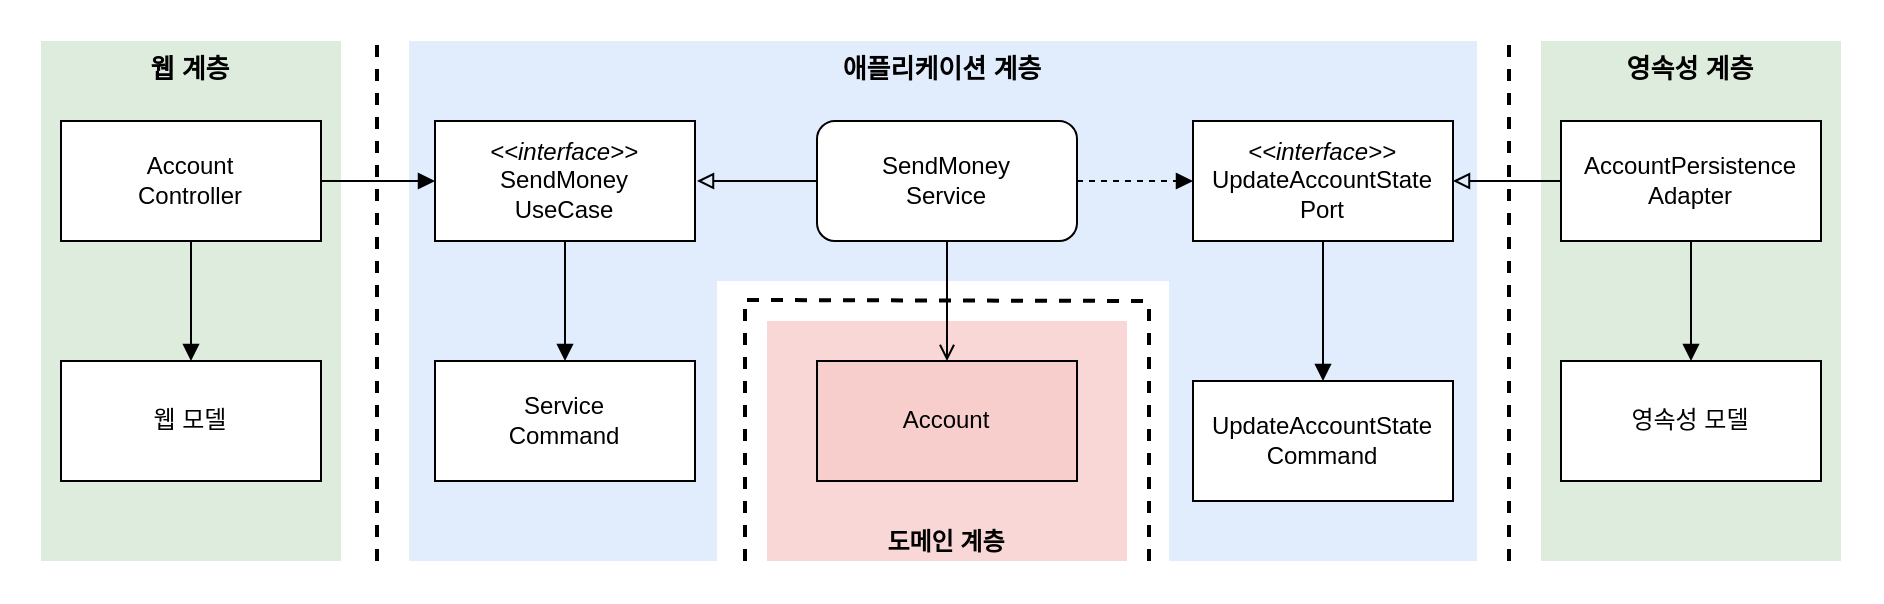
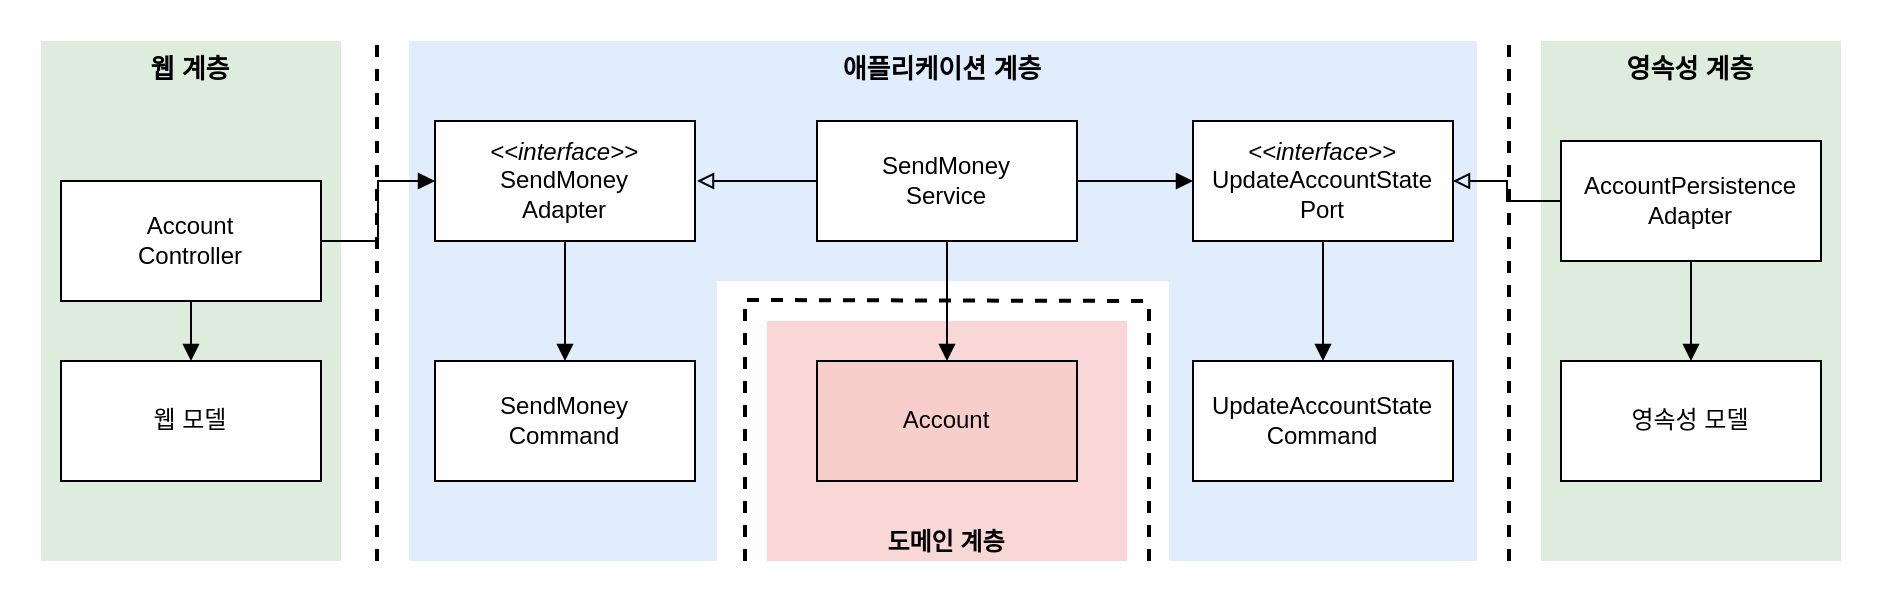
node "Account Controller": moved (191, 181) -> (191, 241)
node "<<interface>> SendMoney UseCase": label "<<interface>> SendMoney UseCase" -> "<<interface>> SendMoney Adapter"
node "SendMoney Service": shape rounded rectangle -> rectangle
edge "SendMoney Service" -> "<<interface>> UpdateAccountState Port": style dashed -> solid
node "AccountPersistence Adapter": moved (1691, 181) -> (1691, 201)
edge "SendMoney Service" -> "Account": arrowhead open -> block
node "Service Command": label "Service Command" -> "SendMoney Command"
node "UpdateAccountState Command": moved (1323, 441) -> (1323, 421)
